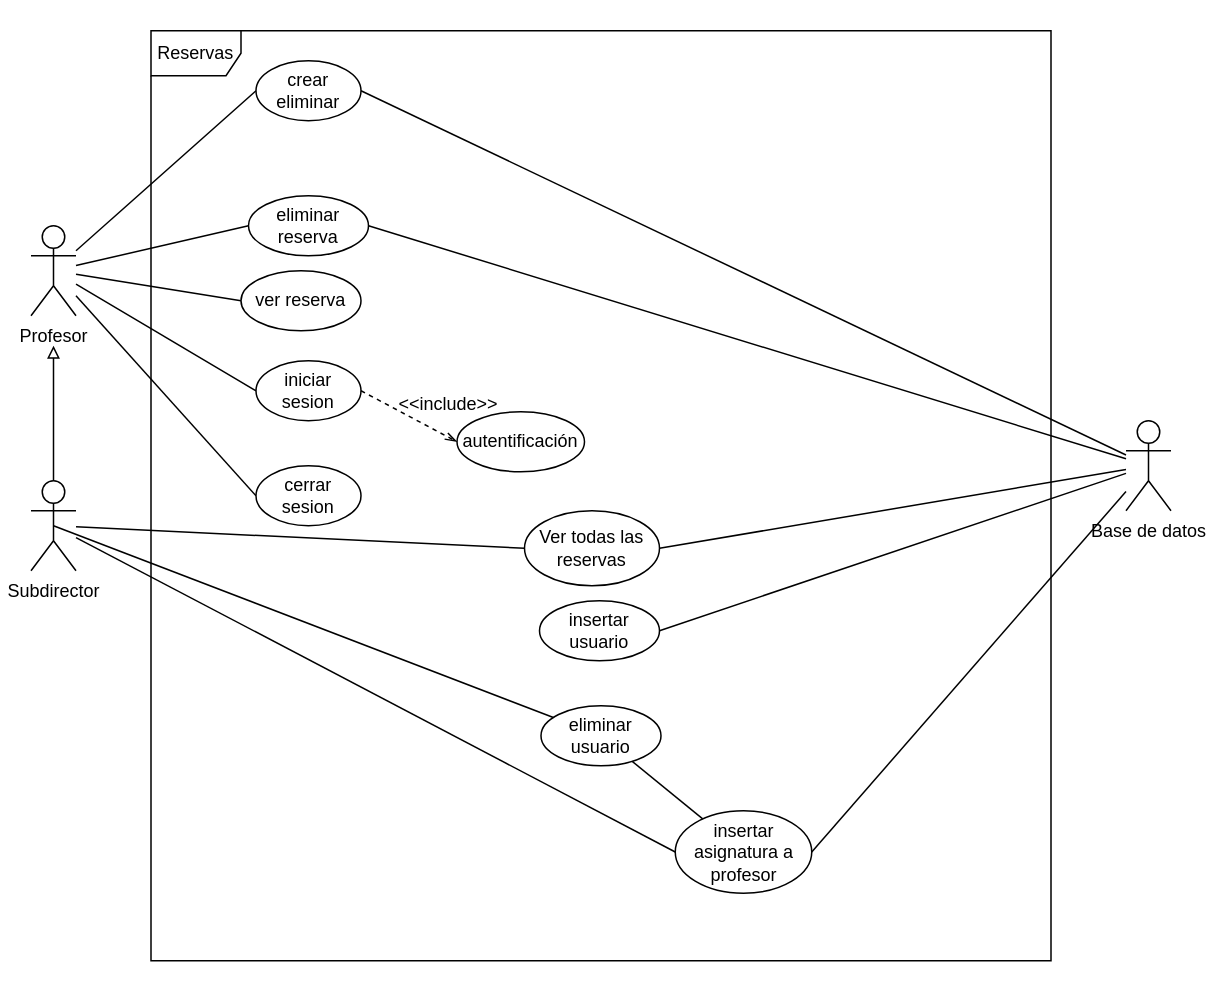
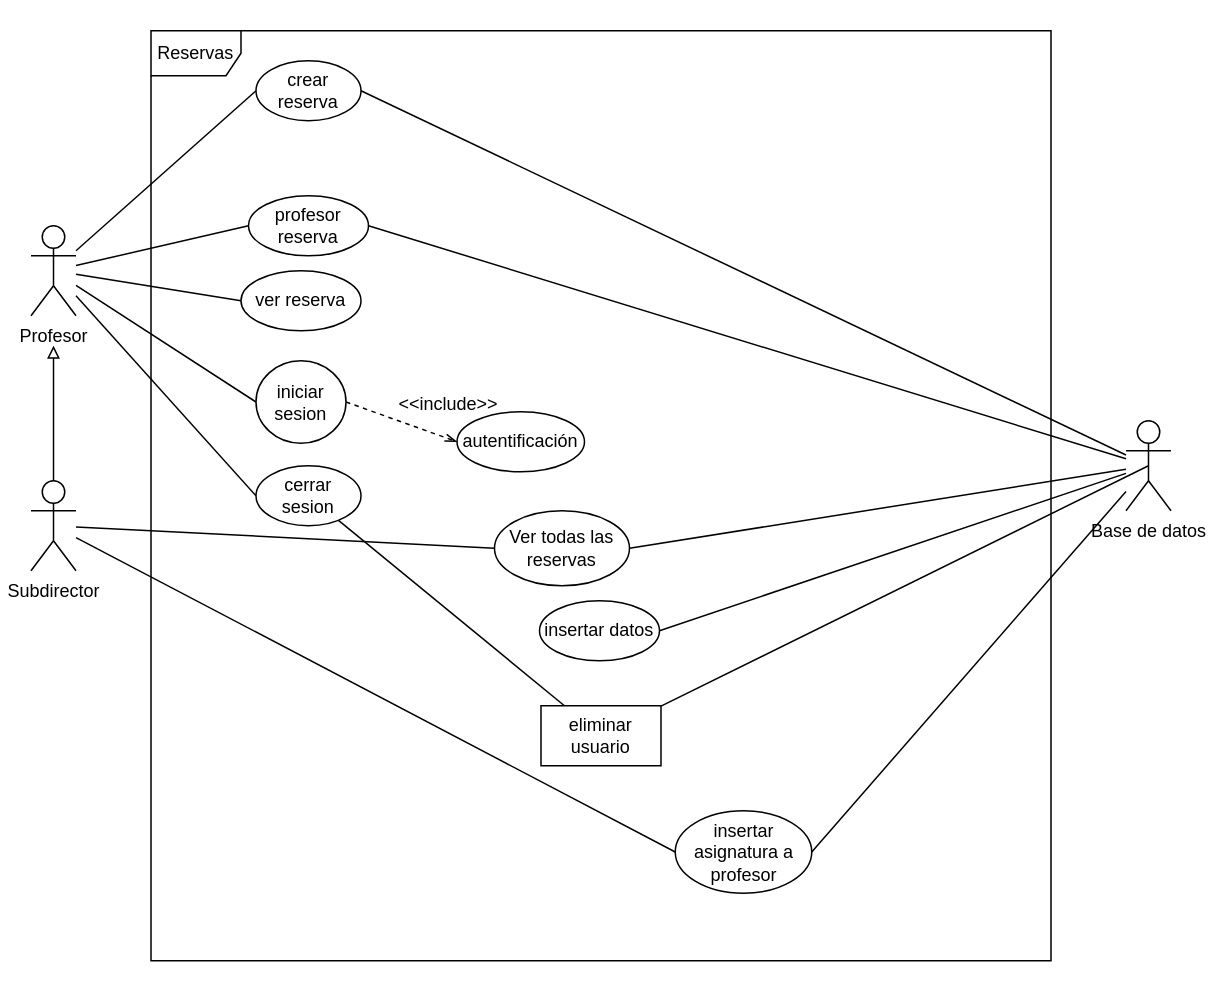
node "crear eliminar": label "crear eliminar" -> "crear reserva"
node "eliminar reserva": label "eliminar reserva" -> "profesor reserva"
node "iniciar sesion": size 105x60 -> 90x83
node "Ver todas las reservas": moved (592, 548) -> (562, 548)
edge "Subdirector" -- "eliminar usuario": now "cerrar sesion" -- "eliminar usuario"
node "insertar usuario": label "insertar usuario" -> "insertar datos"
node "eliminar usuario": shape ellipse -> rectangle
edge "eliminar usuario" -- "insertar asignatura a profesor": now "eliminar usuario" -- "Base de datos"
